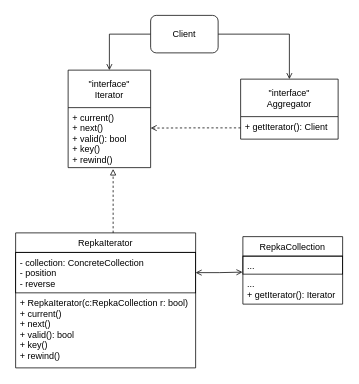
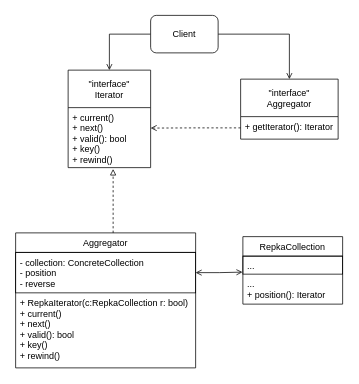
node "+ getIterator(): Client": label "+ getIterator(): Client" -> "+ getIterator(): Iterator"
node "RepkaIterator": label "RepkaIterator" -> "Aggregator"
node "... + getIterator(): Iterator": label "... + getIterator(): Iterator" -> "... + position(): Iterator"
